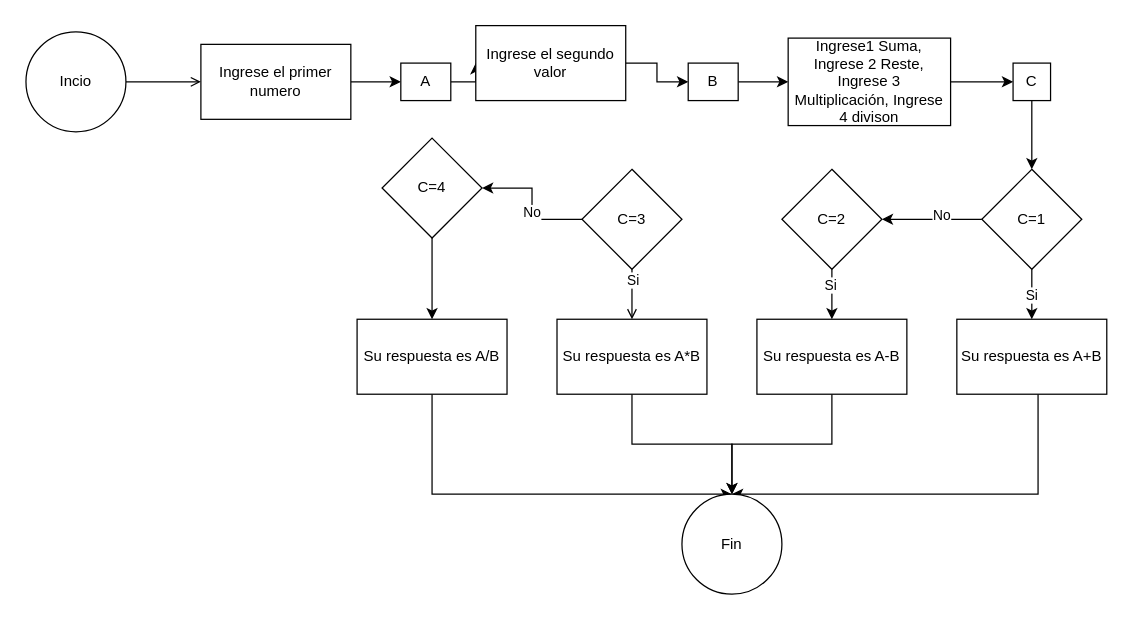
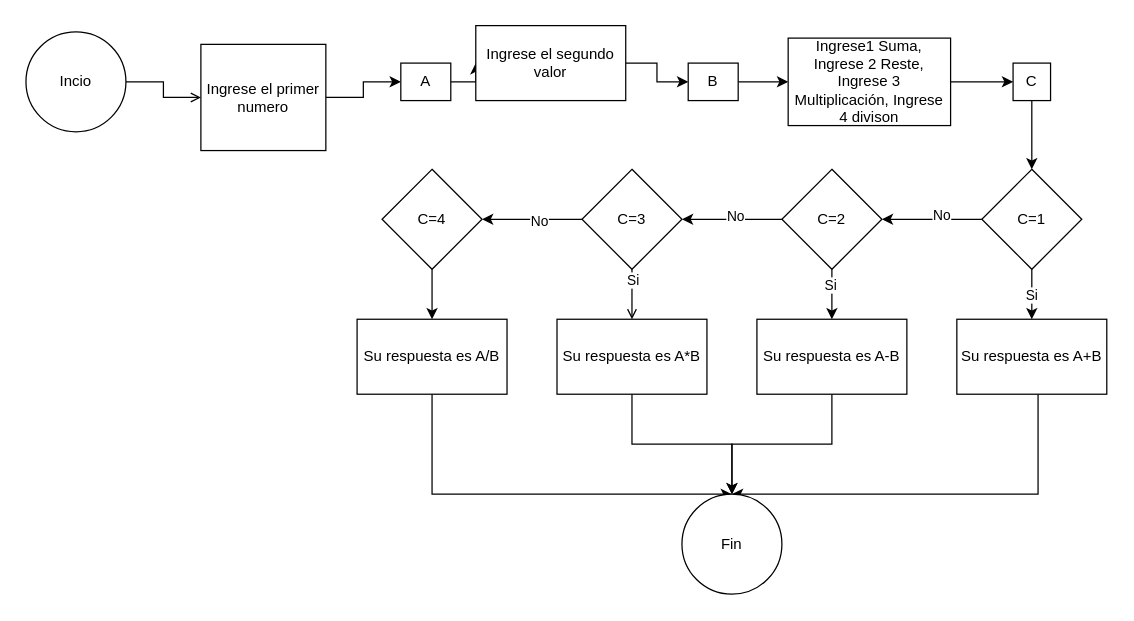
node "Ingrese el primer numero": size 150x75 -> 125x106
node "C=4": moved (432, 188) -> (432, 219)
edge "C=2" -> "C=3": added, label "No"
